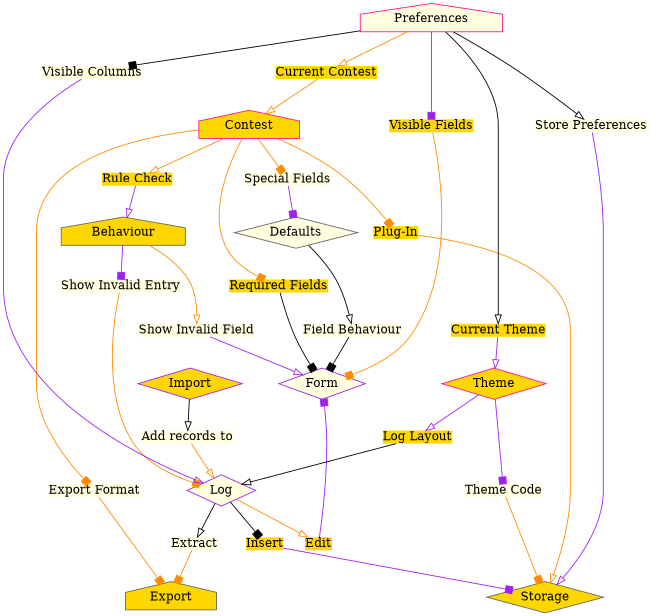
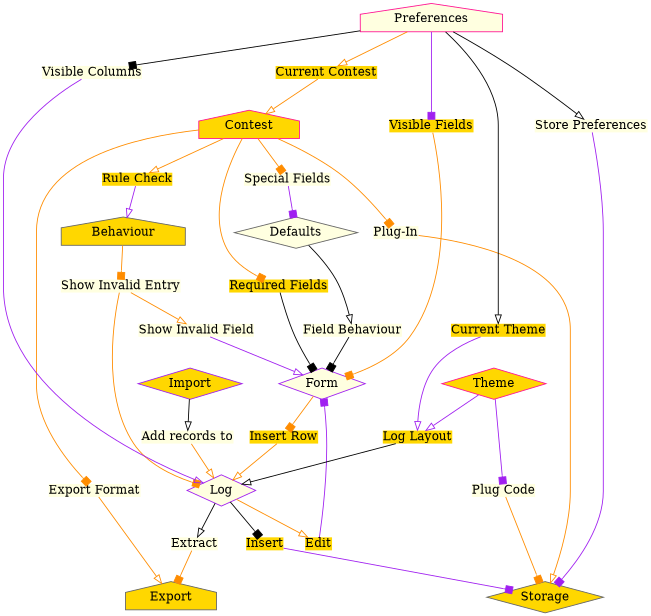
node "Plug-In": fillcolor gold -> lightyellow
edge "Behaviour" -> "Show Invalid Entry": color purple -> darkorange
edge "Behaviour" -> "Show Invalid Field": now "Show Invalid Entry" -> "Show Invalid Field"
edge "Current Theme" -> "Theme": now "Current Theme" -> "Log Layout"
edge "Store Preferences" -> "Storage": arrowhead onormal -> box
node "Insert Row": added
node "Theme Code": label "Theme Code" -> "Plug Code"
edge "Export Format" -> "Export": arrowhead box -> onormal
